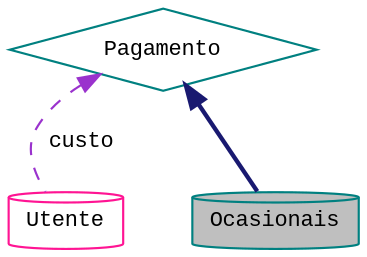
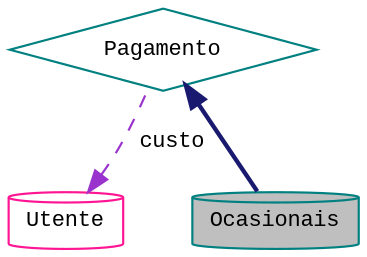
edge "Utente" -> "Pagamento": reversed
